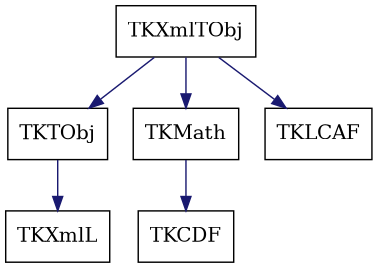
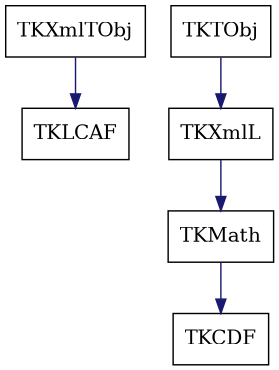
edge "TKXmlTObj" -> "TKMath": now "TKXmlL" -> "TKMath"
edge "TKXmlTObj" -> "TKTObj": removed
